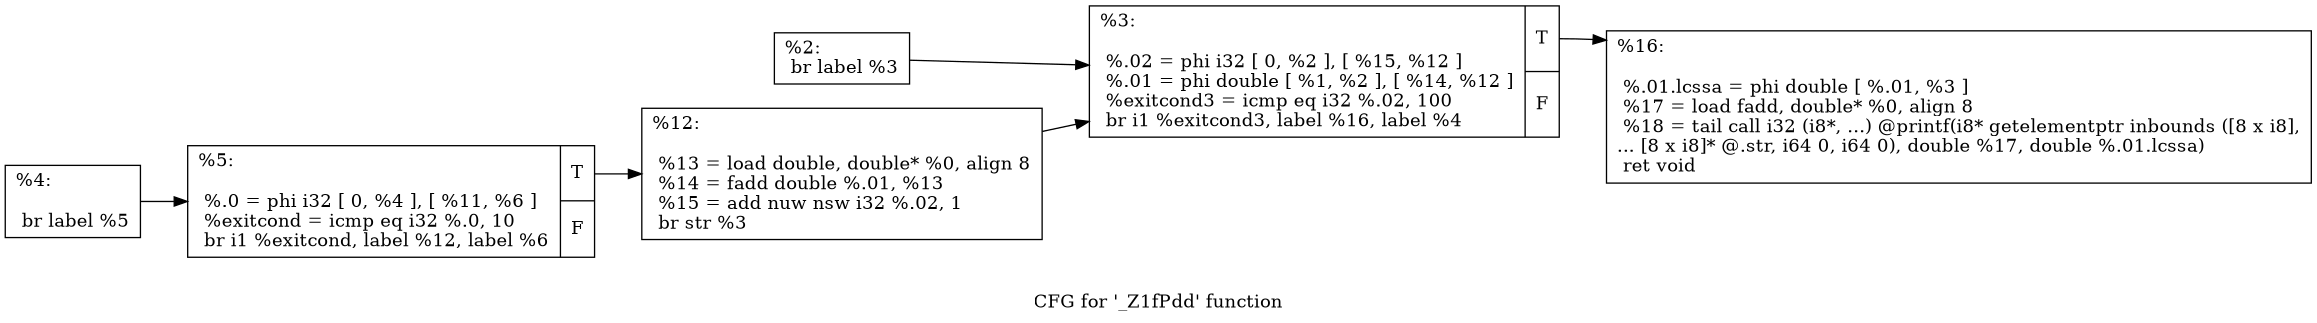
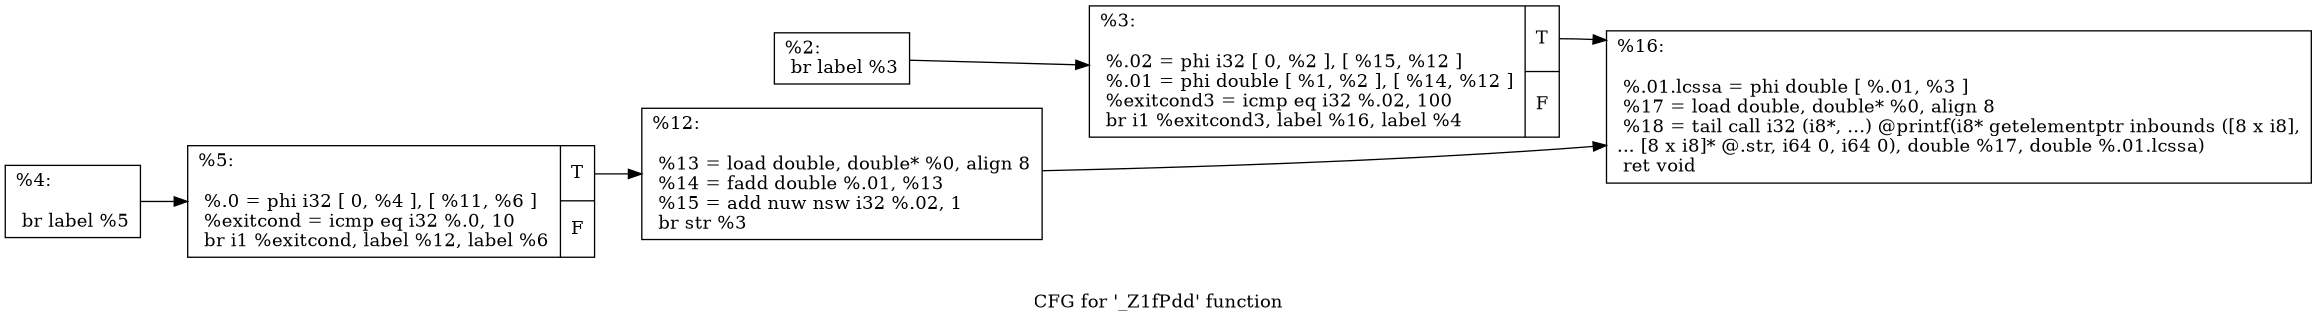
node "%16:": text "%17 = load fadd, double* %0, align 8" -> "%17 = load double, double* %0, align 8"
edge "%12:" -> "%3:": now "%12:" -> "%16:"
